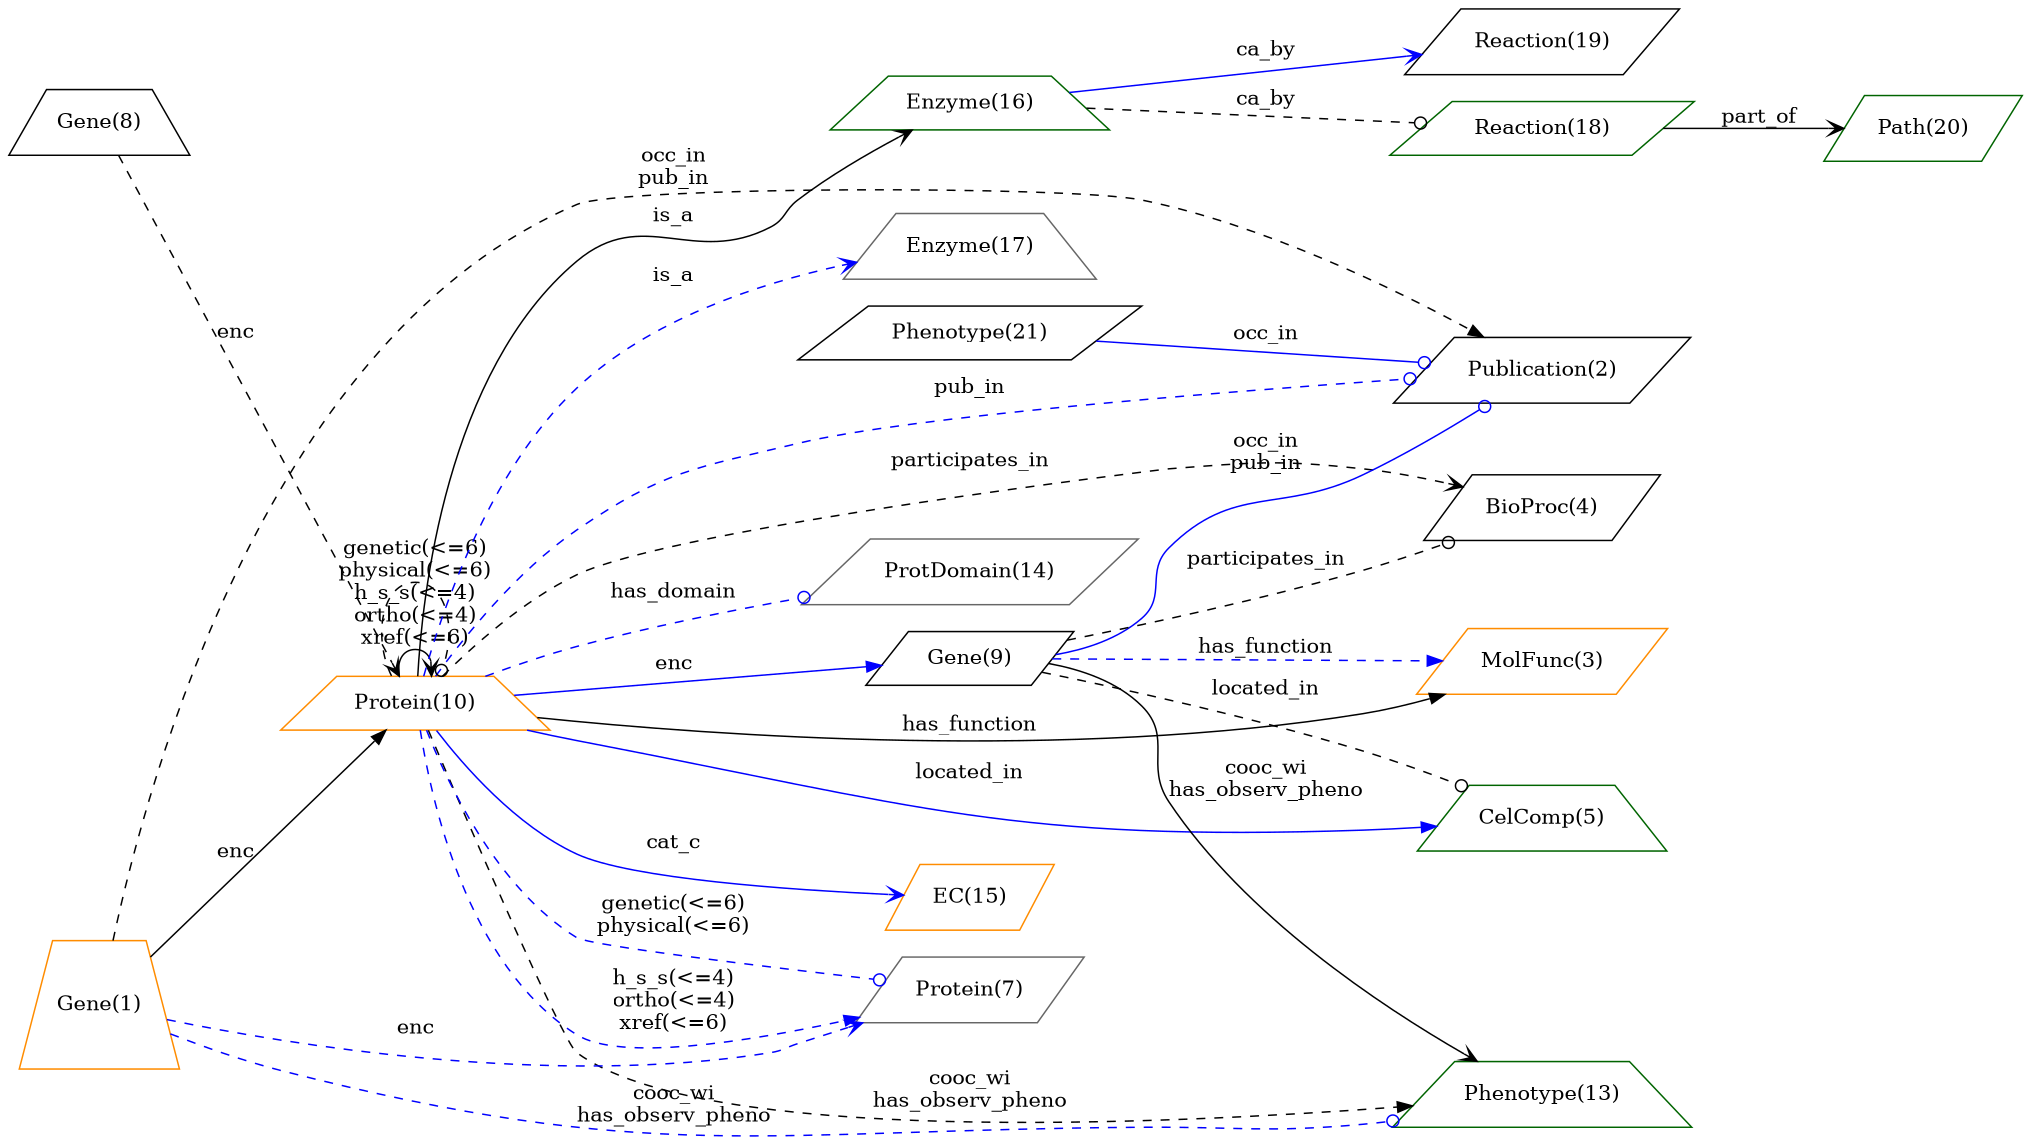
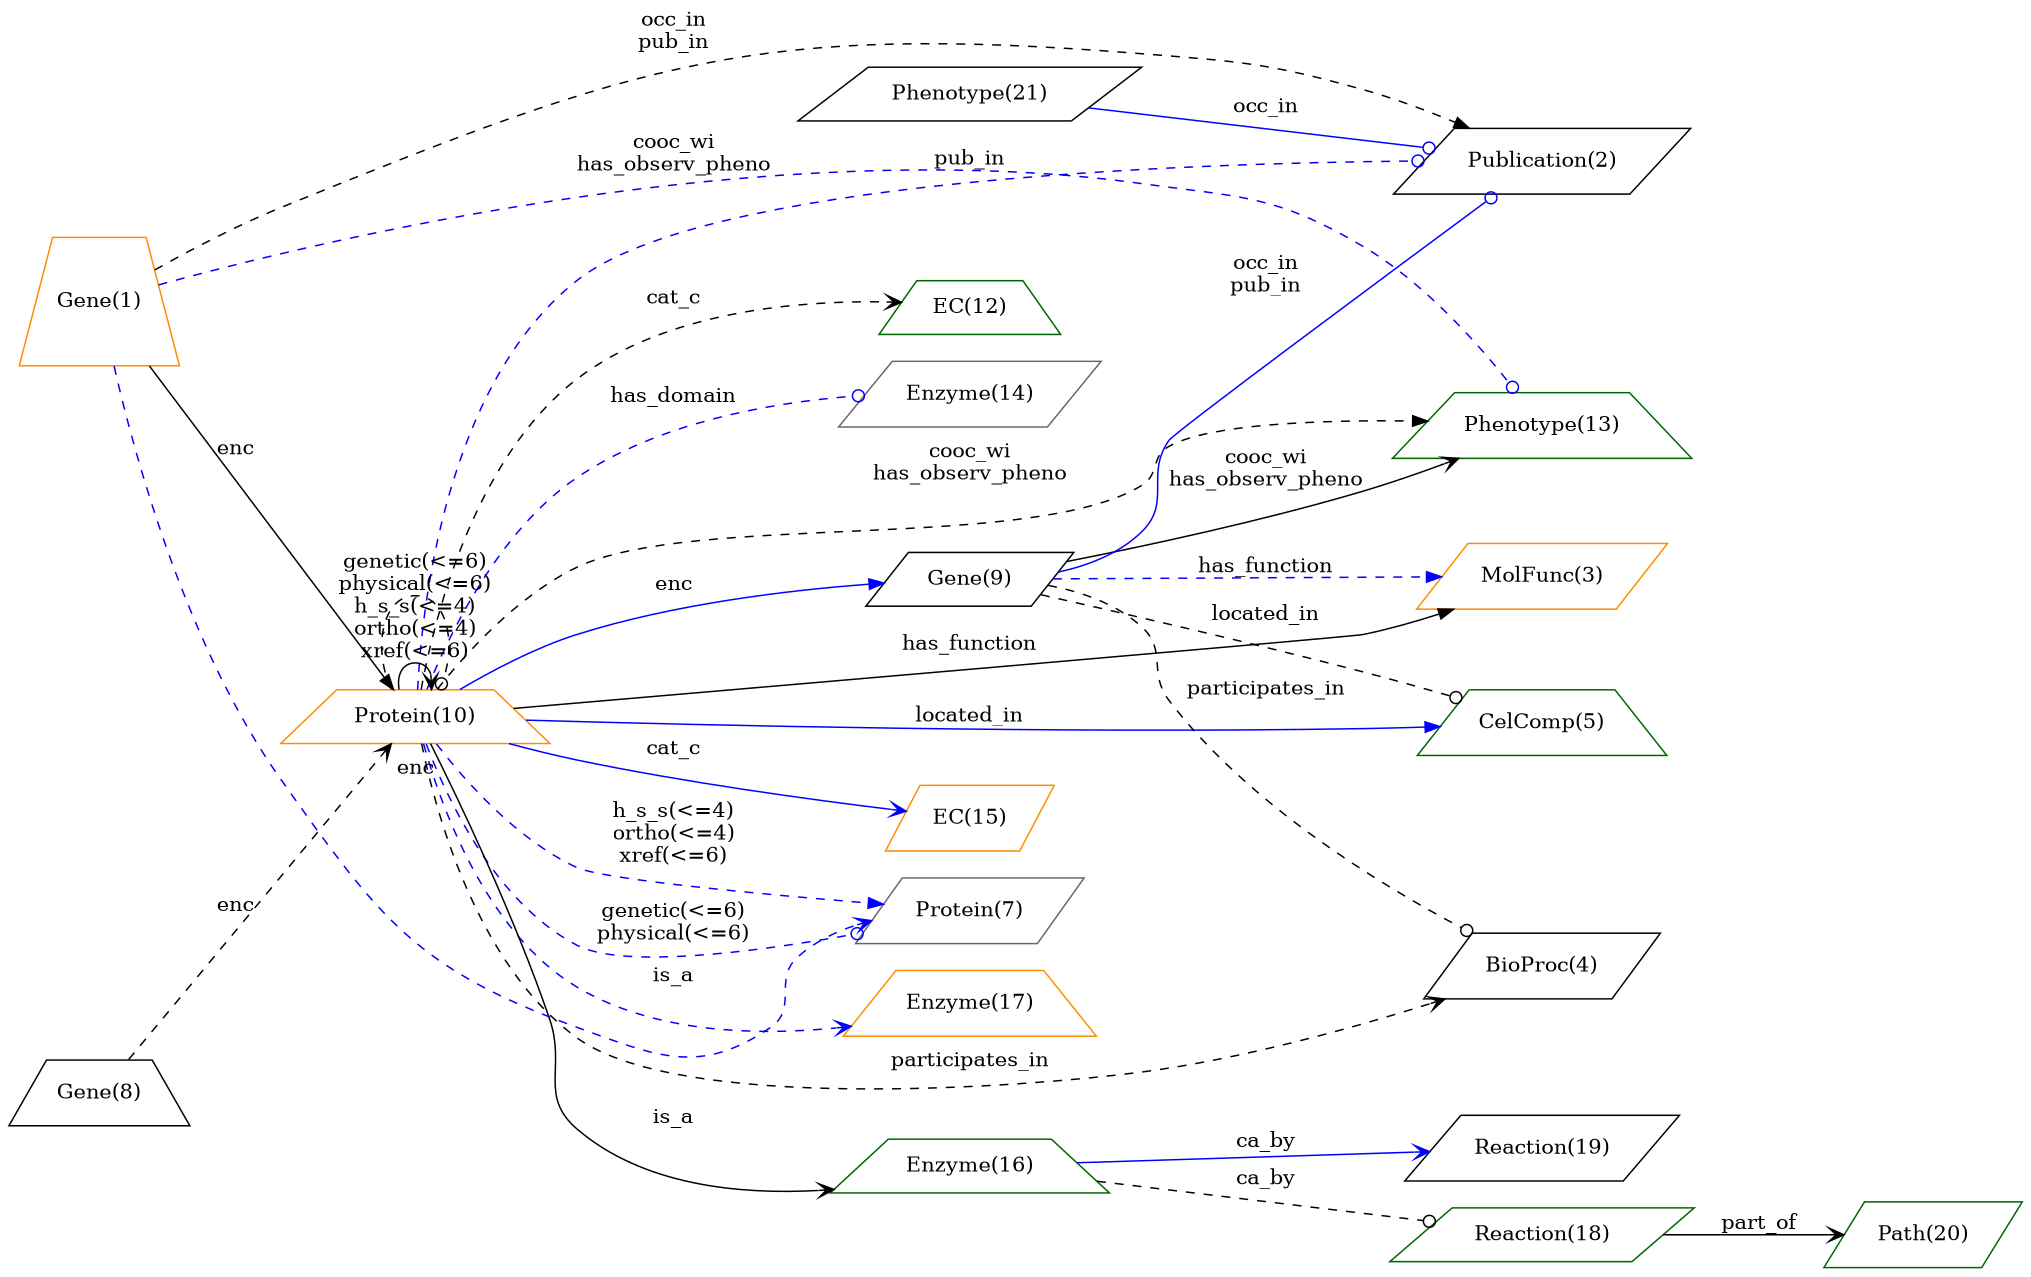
node "Enzyme(17)": color gray40 -> darkorange
node "EC(12)": added
node "ProtDomain(14)": label "ProtDomain(14)" -> "Enzyme(14)"
